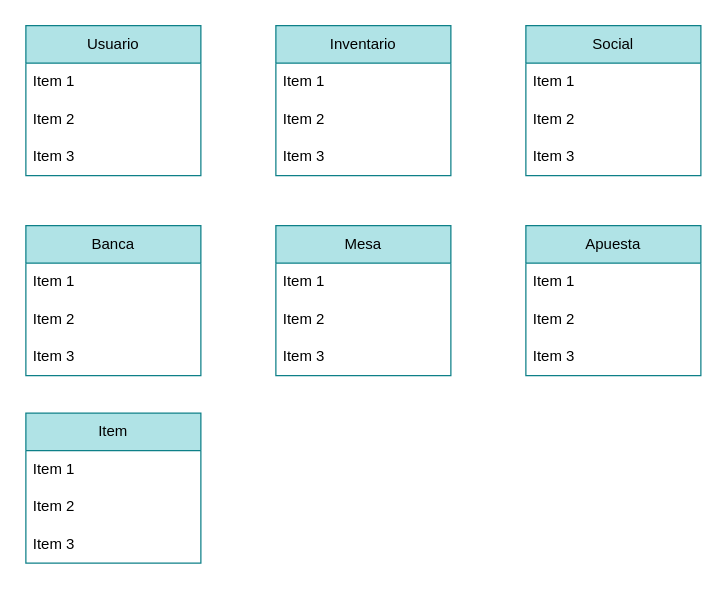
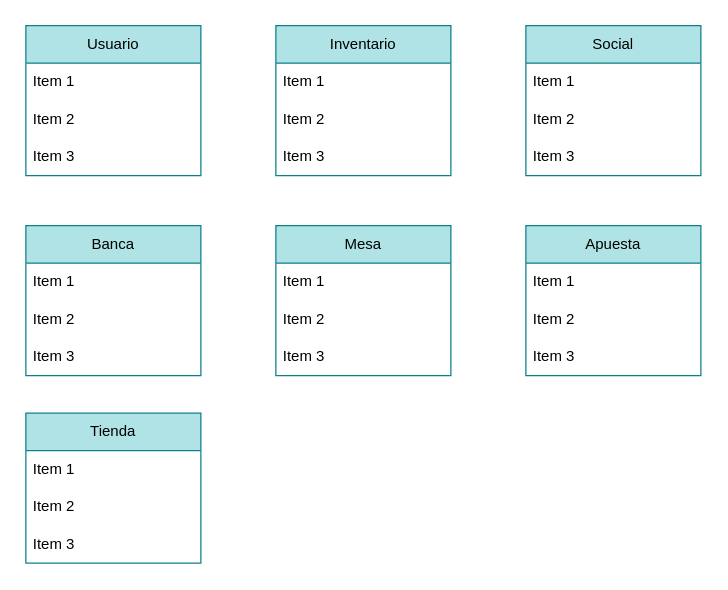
node "Item": label "Item" -> "Tienda"
